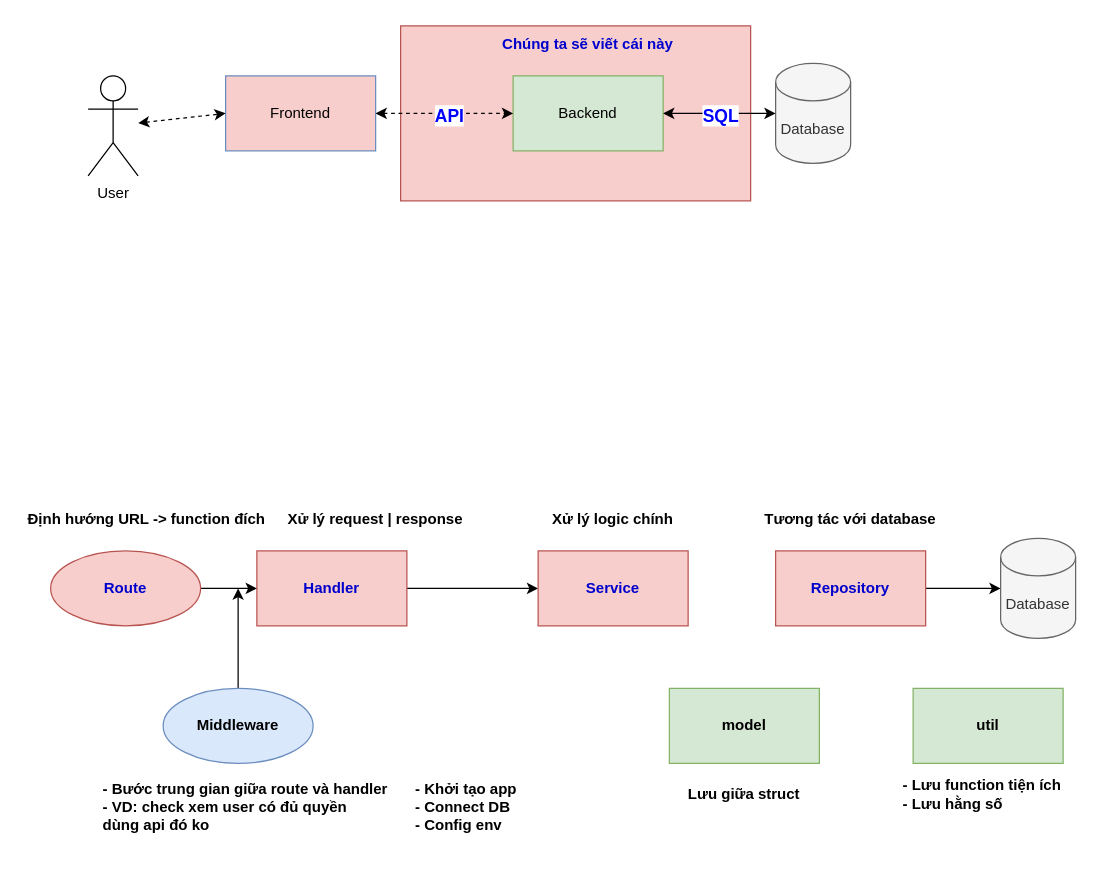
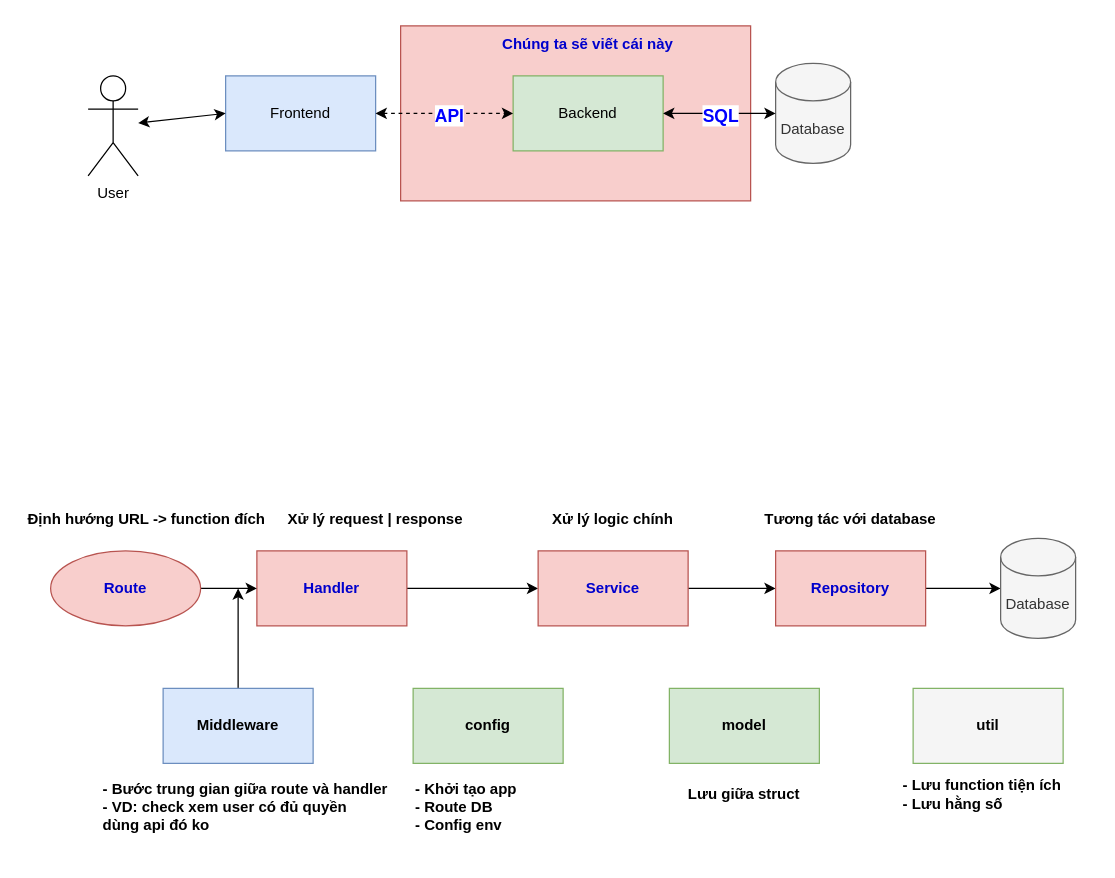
node "Frontend": fillcolor #f8cecc -> #dae8fc
edge "Frontend" -- "User": style dashed -> solid
edge "Service" -> "Repository": added
node "Middleware": shape ellipse -> rectangle
node "config": added
node "util": fillcolor #d5e8d4 -> #f5f5f5
node "- Khởi tạo app - Connect DB - Config env": label "- Khởi tạo app - Connect DB - Config env" -> "- Khởi tạo app - Route DB - Config env"
